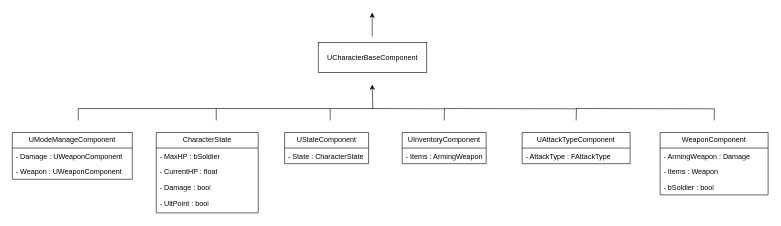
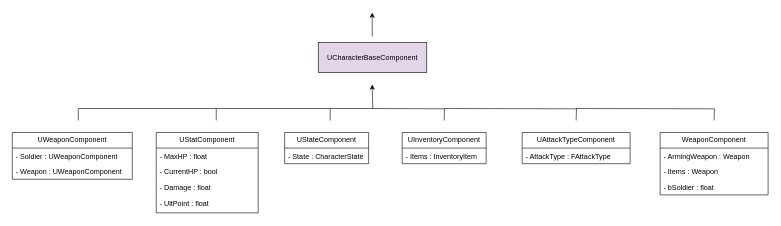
node "UCharacterBaseComponent": fillcolor #ffffff -> #e1d5e7
node "UModeManageComponent": label "UModeManageComponent" -> "UWeaponComponent"
node "CharacterState": label "CharacterState" -> "UStatComponent"
node "- Damage : UWeaponComponent": label "- Damage : UWeaponComponent" -> "- Soldier : UWeaponComponent"
node "- MaxHP : bSoldier": label "- MaxHP : bSoldier" -> "- MaxHP : float"
node "- ArmingWeapon : Damage": label "- ArmingWeapon : Damage" -> "- ArmingWeapon : Weapon"
node "- Items : ArmingWeapon": label "- Items : ArmingWeapon" -> "- Items : InventoryItem"
node "- CurrentHP : float": label "- CurrentHP : float" -> "- CurrentHP : bool"
node "- Damage : bool": label "- Damage : bool" -> "- Damage : float"
node "- bSoldier : bool": label "- bSoldier : bool" -> "- bSoldier : float"
node "- UltPoint : bool": label "- UltPoint : bool" -> "- UltPoint : float"
